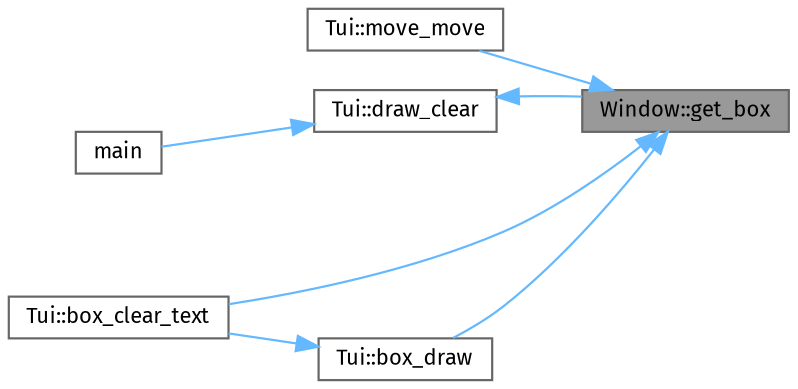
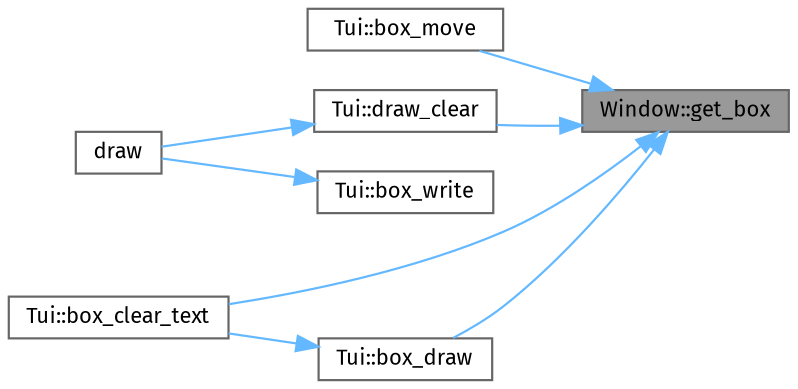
node "Tui::move_move": label "Tui::move_move" -> "Tui::box_move"
edge "Window::get_box" -> "Tui::draw_clear": reversed
node "main": label "main" -> "draw"
node "Tui::box_write": added
